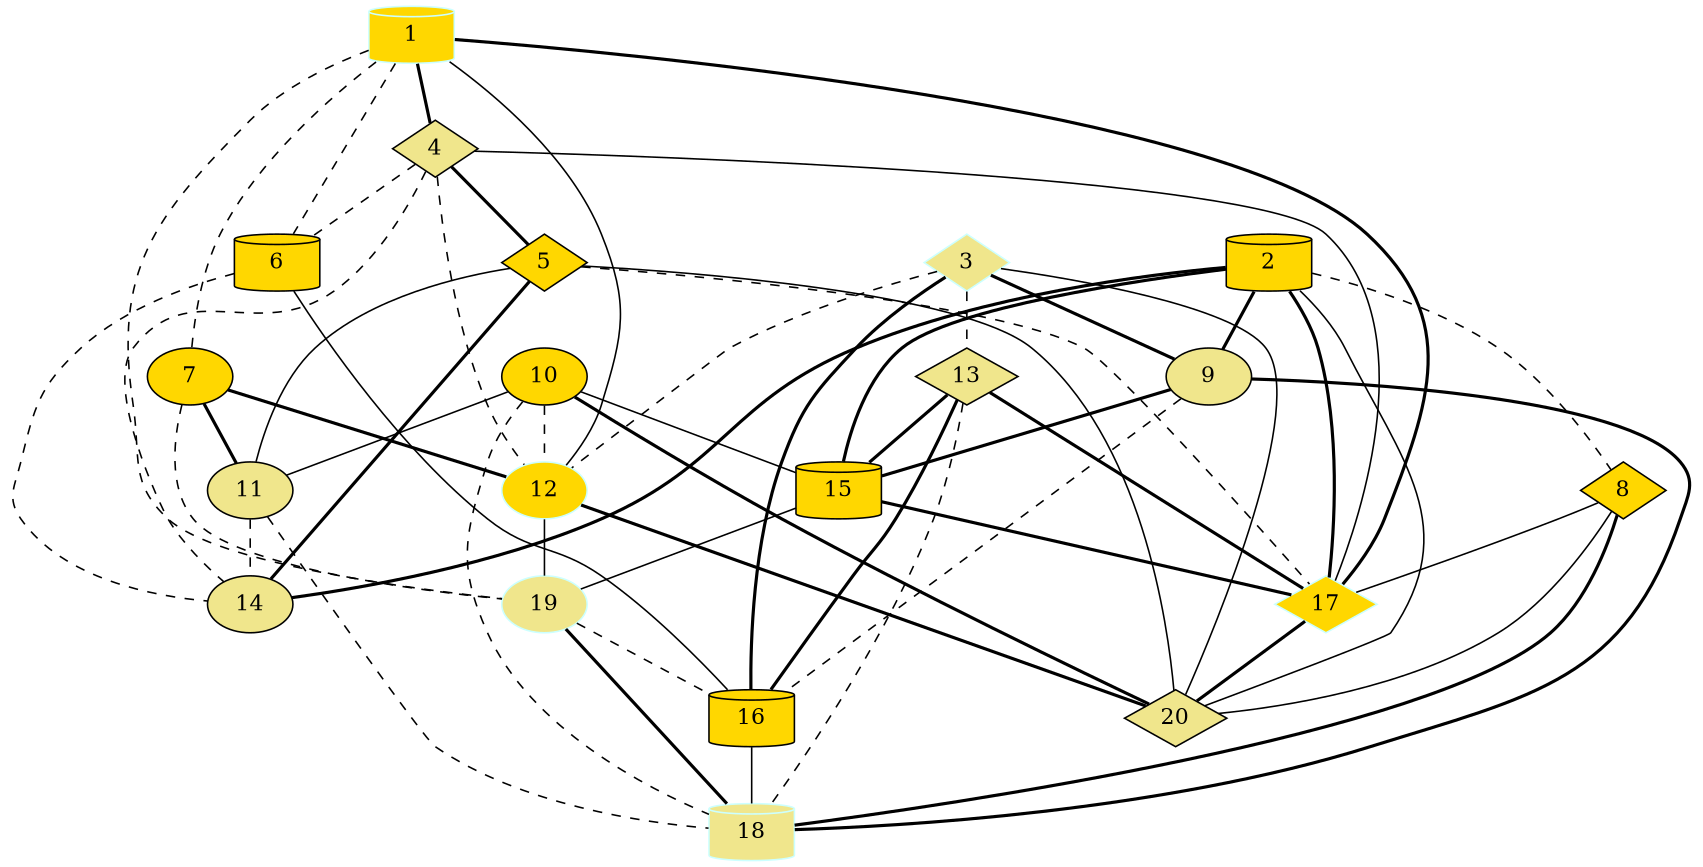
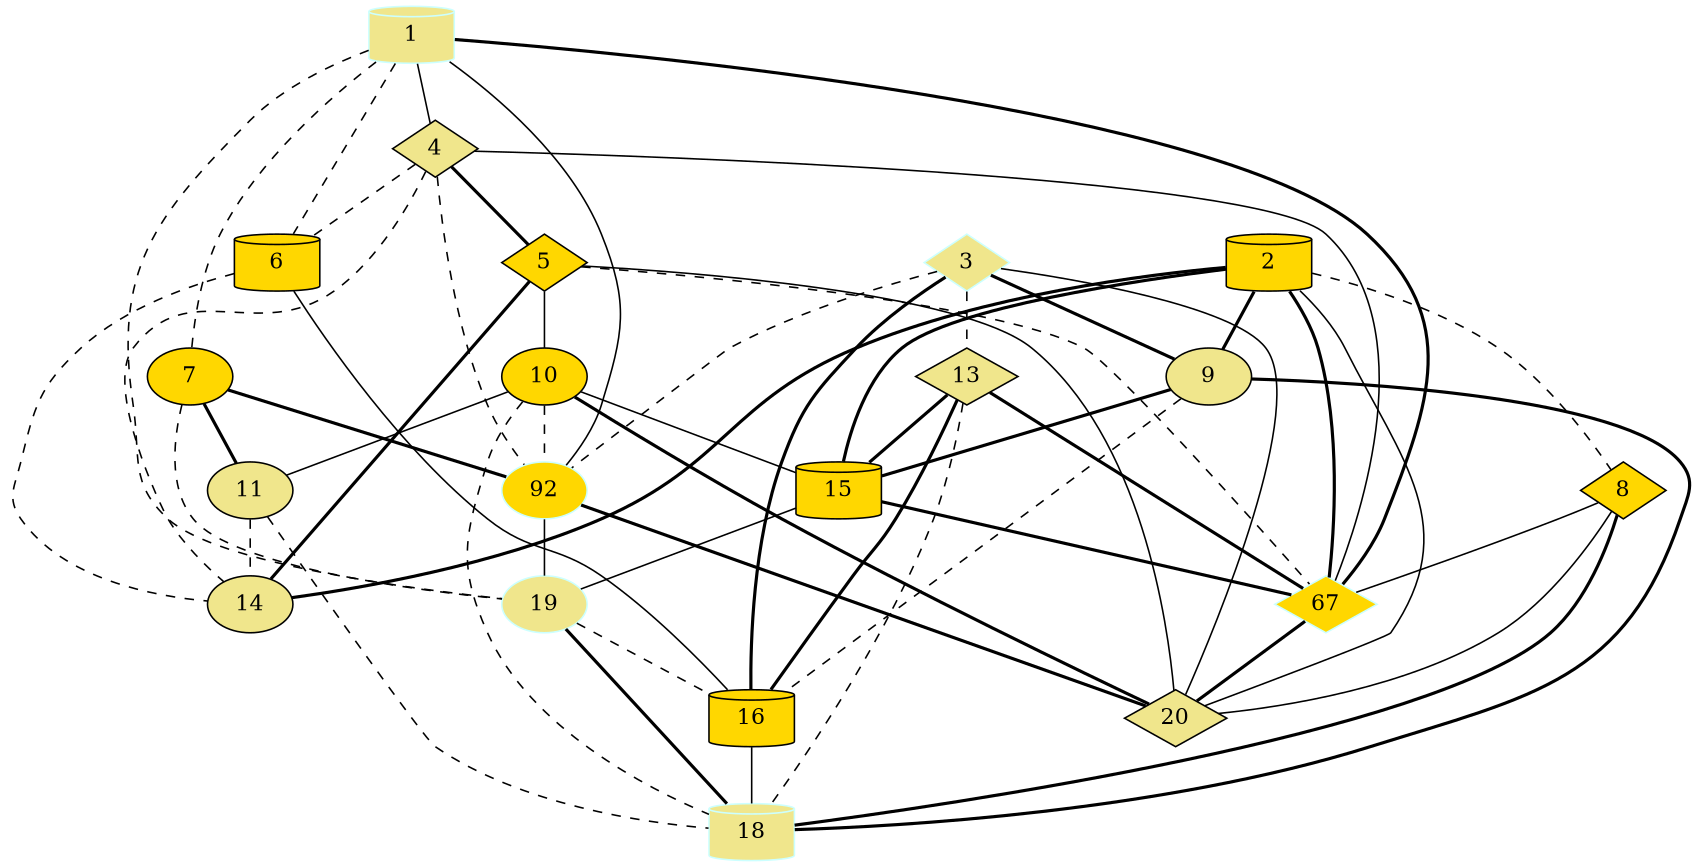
node "1": fillcolor gold -> khaki
edge "1" -- "4": style bold -> solid
edge "5" -- "11": now "5" -- "10"
node "12": label "12" -> "92"
node "17": label "17" -> "67"
